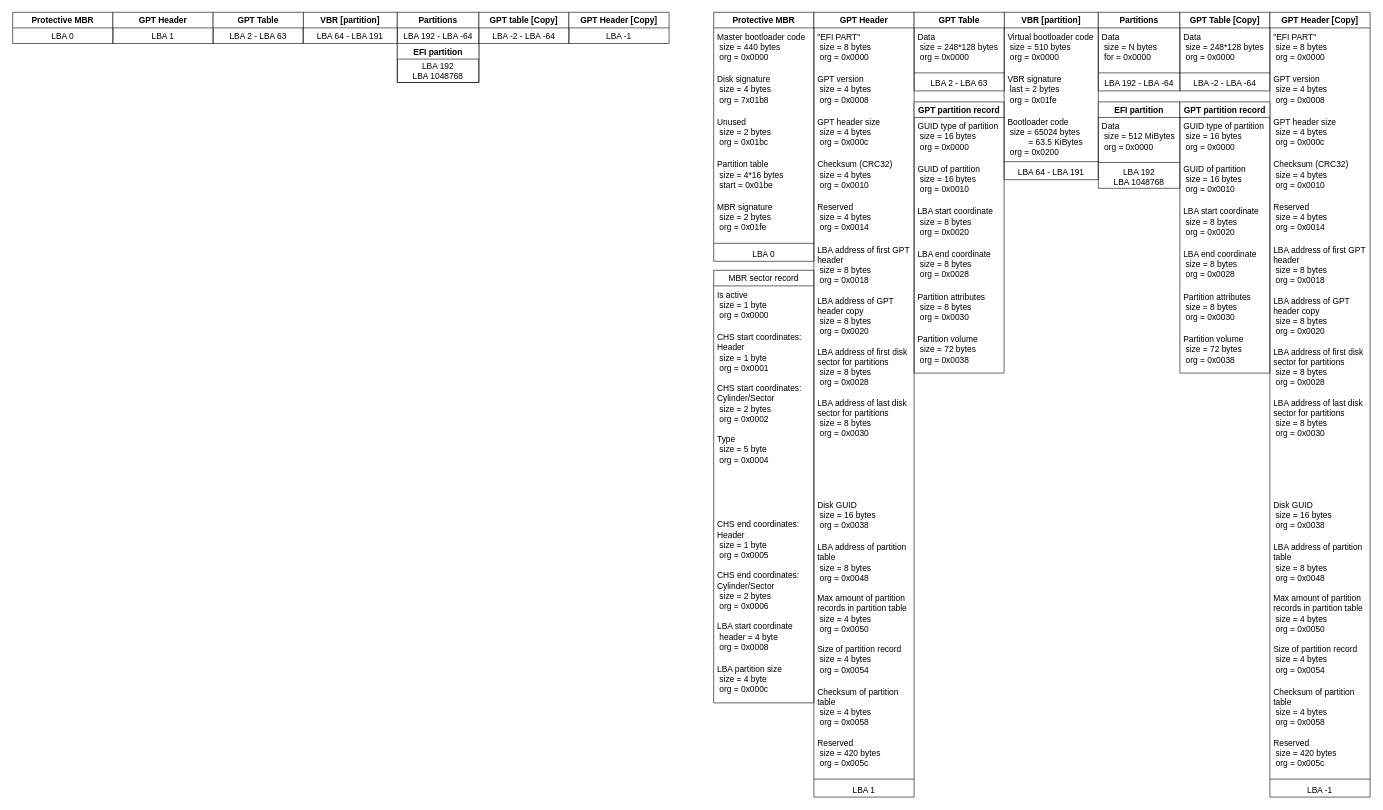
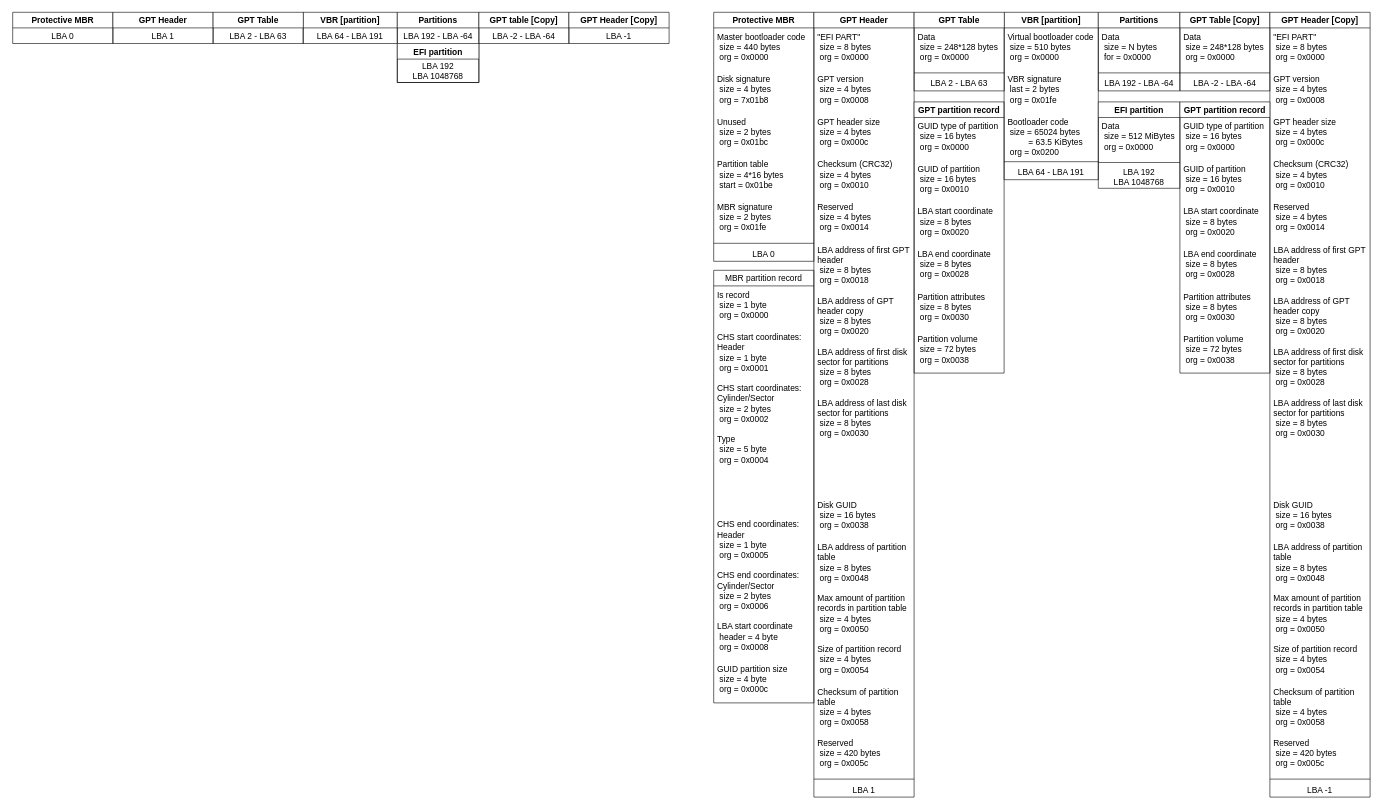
node "MBR sector record": label "MBR sector record" -> "MBR partition record"
node "Is active size = 1 byte org = 0x0000": label "Is active size = 1 byte org = 0x0000" -> "Is record size = 1 byte org = 0x0000"
node "LBA partition size size = 4 byte org = 0x000c": label "LBA partition size size = 4 byte org = 0x000c" -> "GUID partition size size = 4 byte org = 0x000c"
